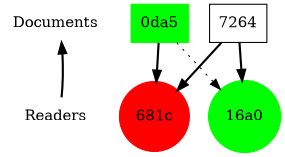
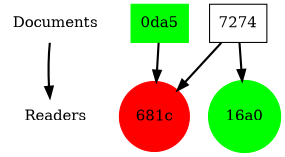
node "7264": label "7264" -> "7274"
edge "0da5" -> "16a0": removed
edge "Readers" -> "Documents": reversed
